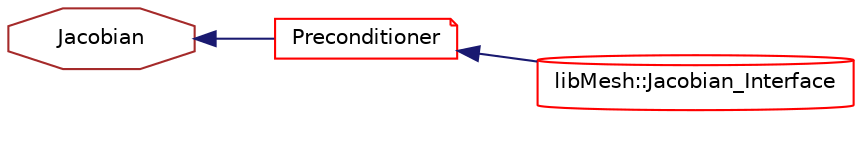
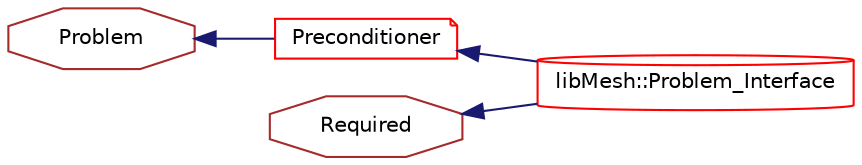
node "Jacobian": label "Jacobian" -> "Problem"
node "libMesh::Jacobian_Interface": label "libMesh::Jacobian_Interface" -> "libMesh::Problem_Interface"
node "Required": added
